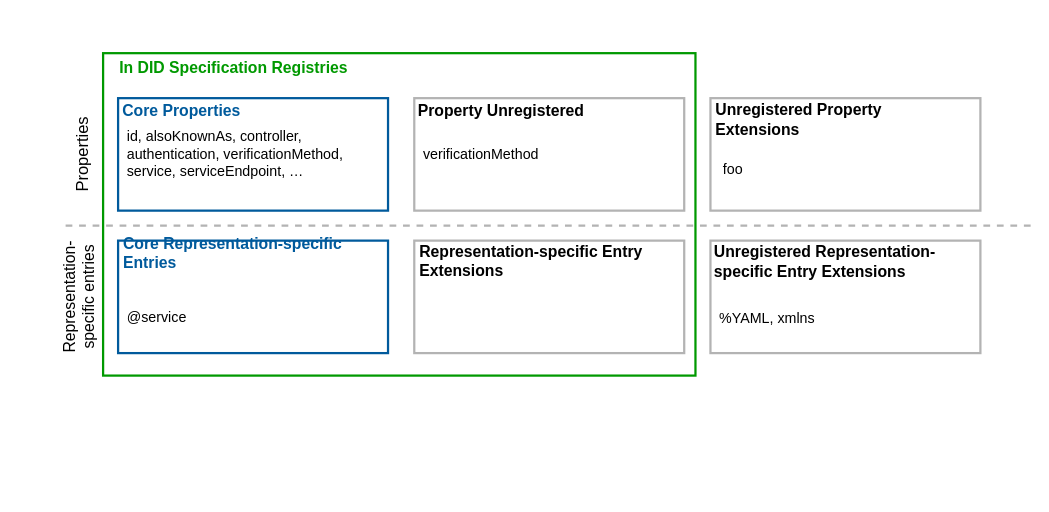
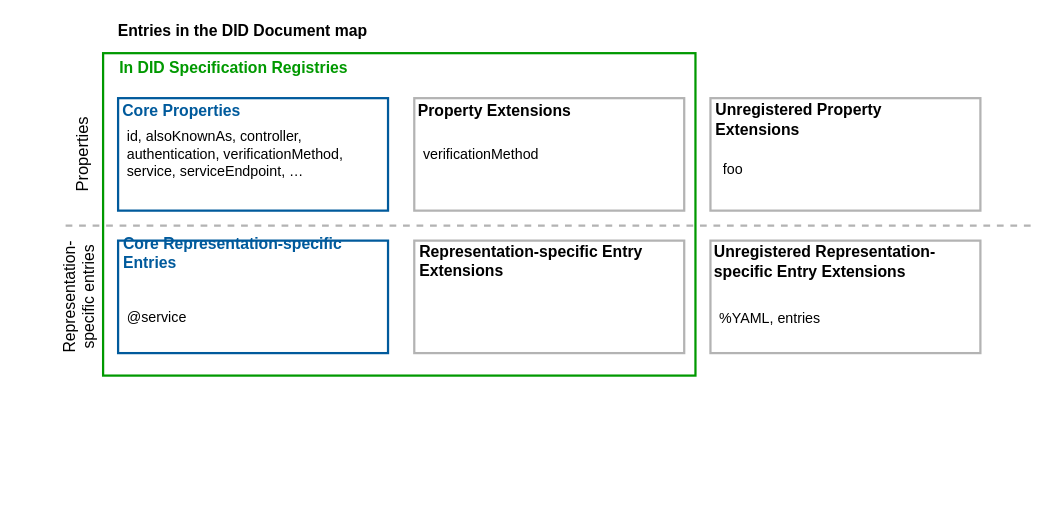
node "Entries in the DID Document map": added
node "Property Unregistered": label "Property Unregistered" -> "Property Extensions"
node "%YAML, xmlns": label "%YAML, xmlns" -> "%YAML, entries"
